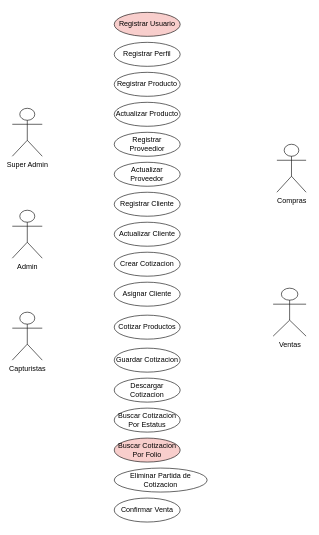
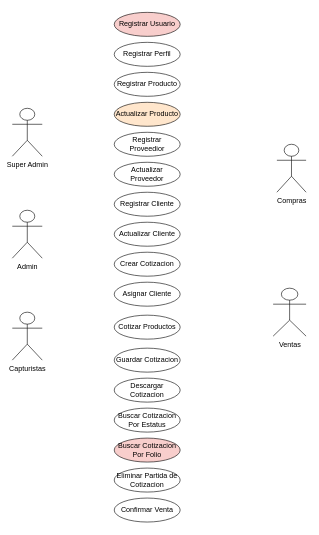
node "Actualizar Producto": fillcolor #ffffff -> #ffe6cc
node "Eliminar Partida de Cotizacion": size 93x24 -> 66x24
